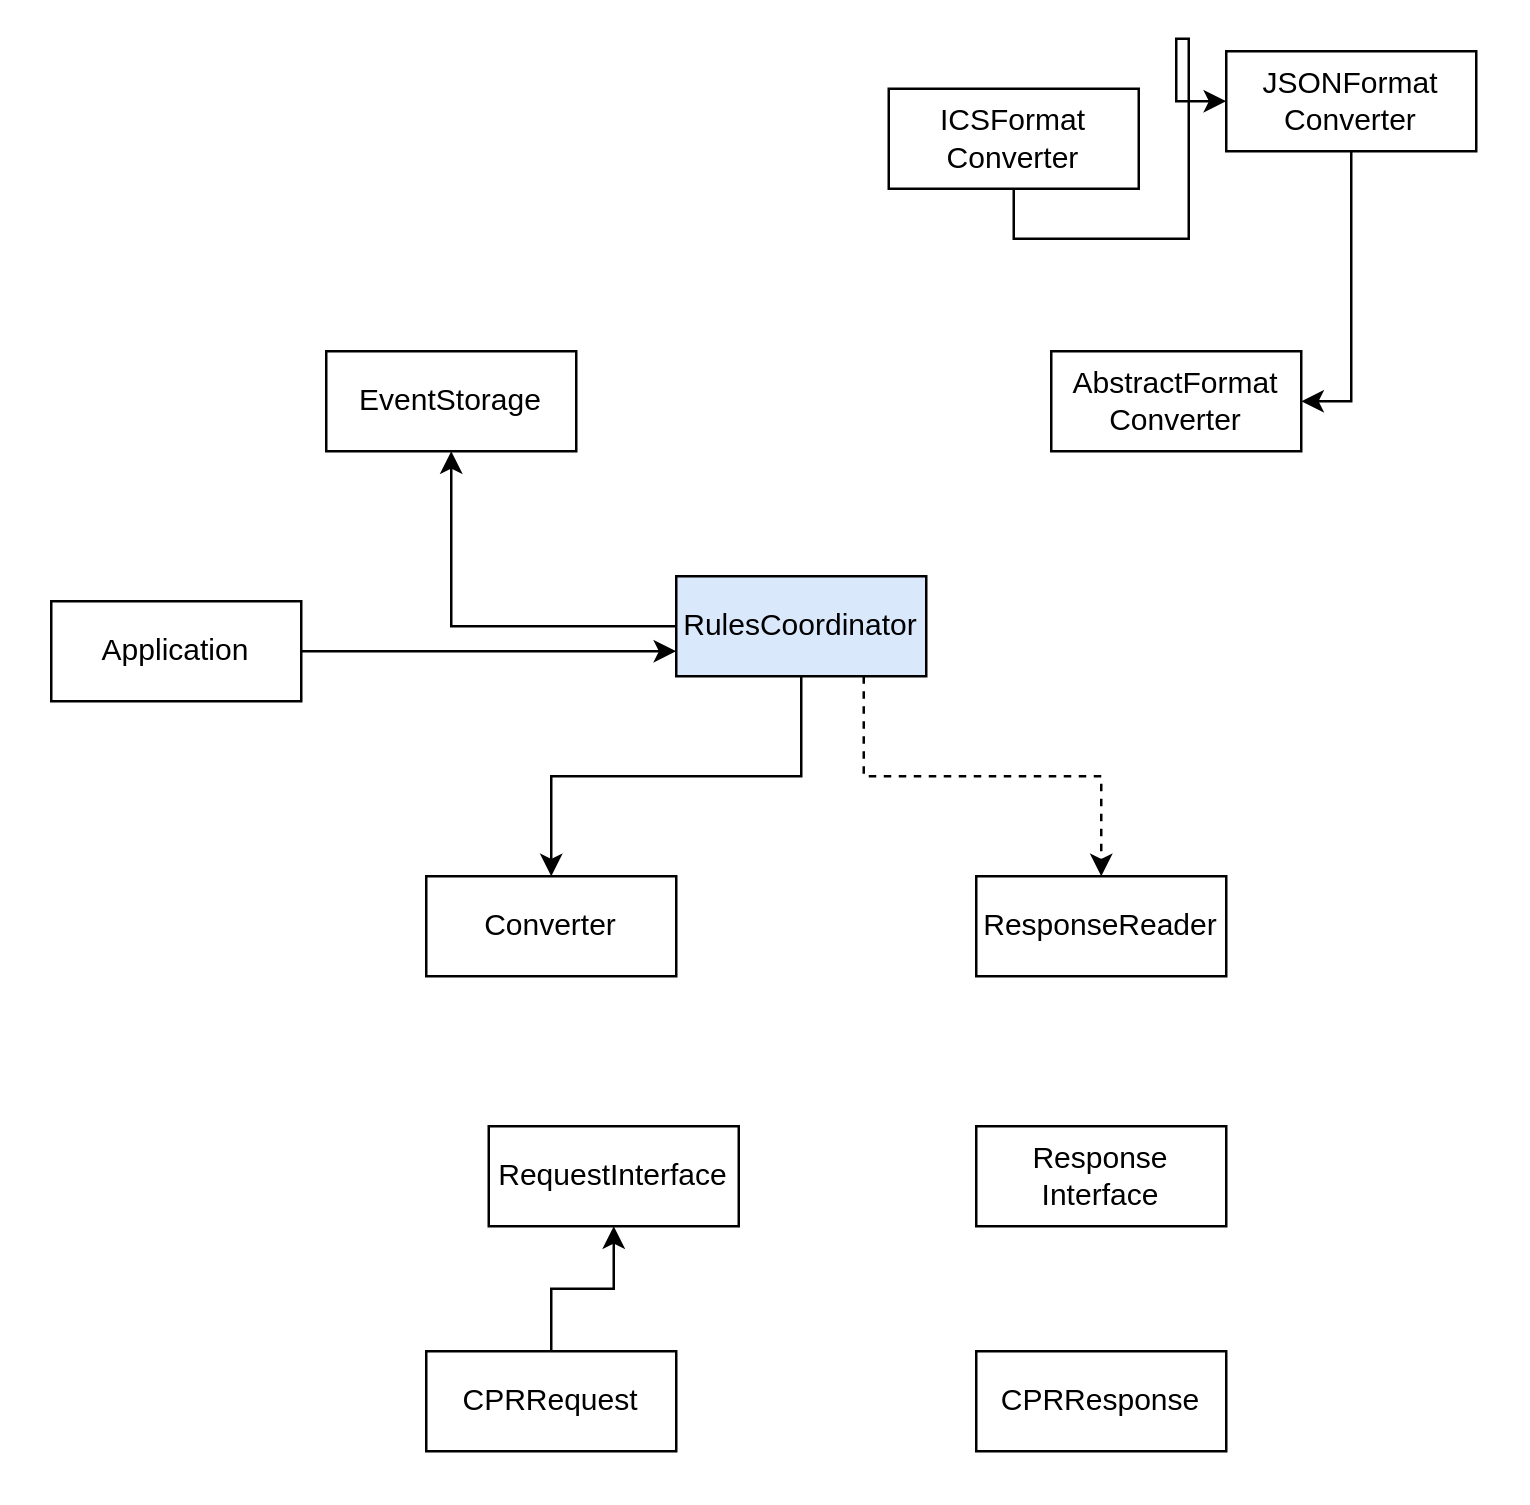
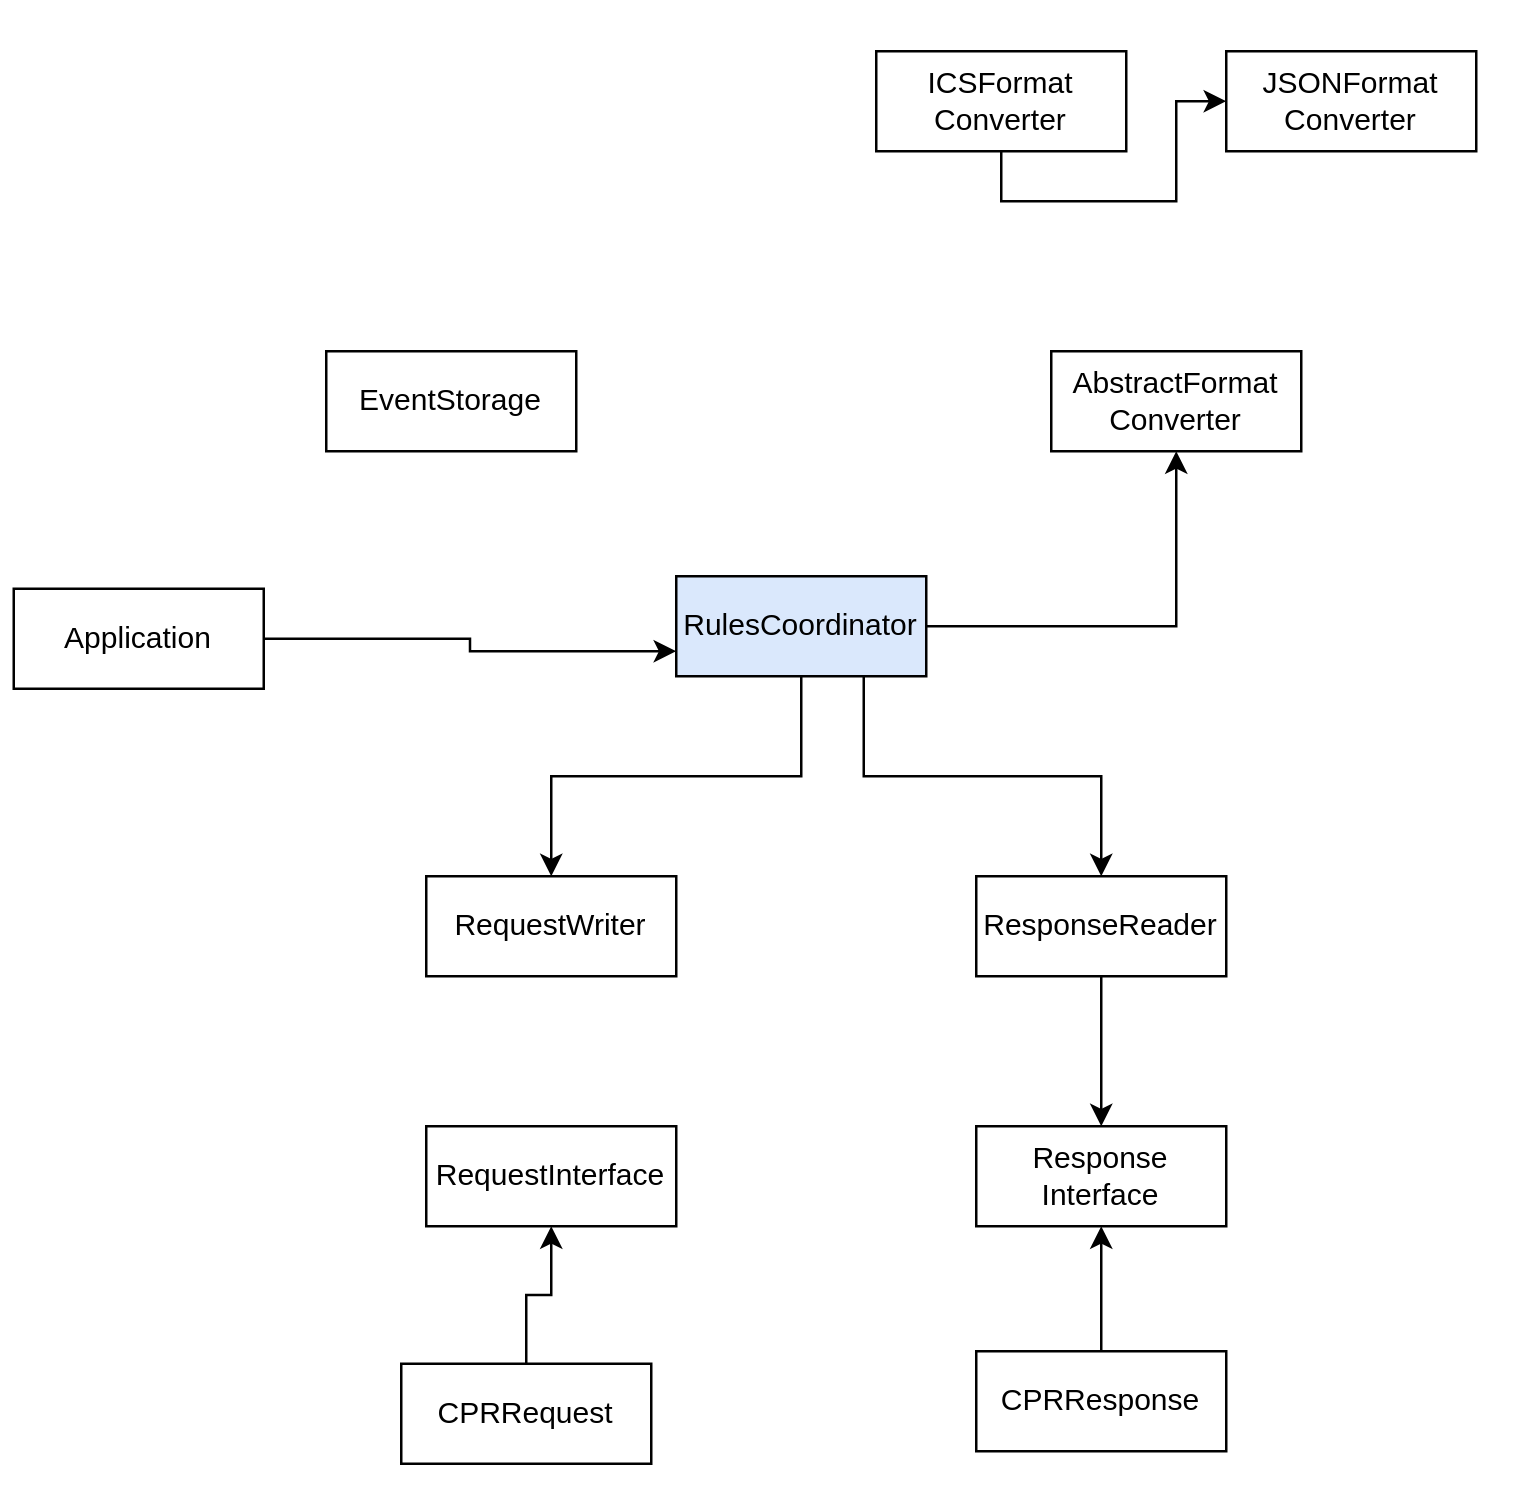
node "ICSFormat Converter": moved (1014, 139) -> (1001, 101)
edge "JSONFormat Converter" -> "AbstractFormat Converter": removed
edge "RulesCoordinator" -> "EventStorage": removed
edge "RulesCoordinator" -> "AbstractFormat Converter": added
node "Application": moved (176, 651) -> (139, 639)
edge "RulesCoordinator" -> "ResponseReader": style dashed -> solid
node "Converter": label "Converter" -> "RequestWriter"
edge "ResponseReader" -> "Response Interface": added
node "RequestInterface": moved (614, 1176) -> (551, 1176)
edge "CPRResponse" -> "Response Interface": added
node "CPRRequest": moved (551, 1401) -> (526, 1414)
